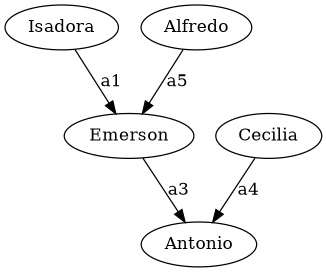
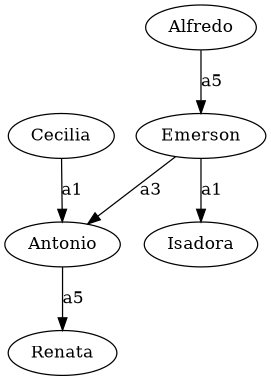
edge "Isadora" -> "Emerson": reversed
edge "Cecilia" -> "Antonio": label "a4" -> "a1"
node "Renata": added
